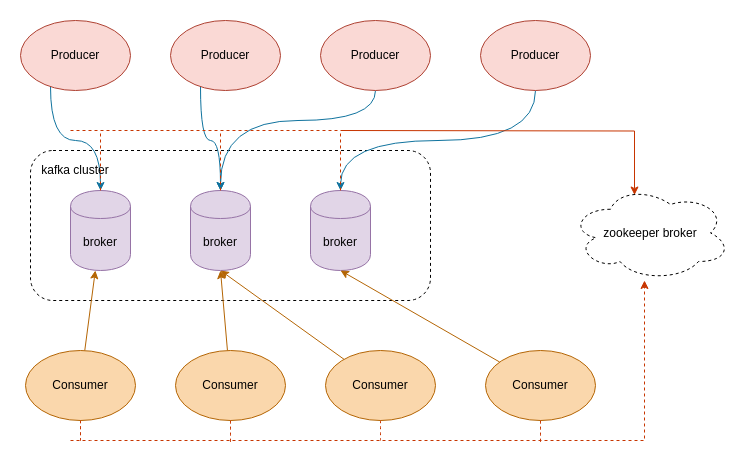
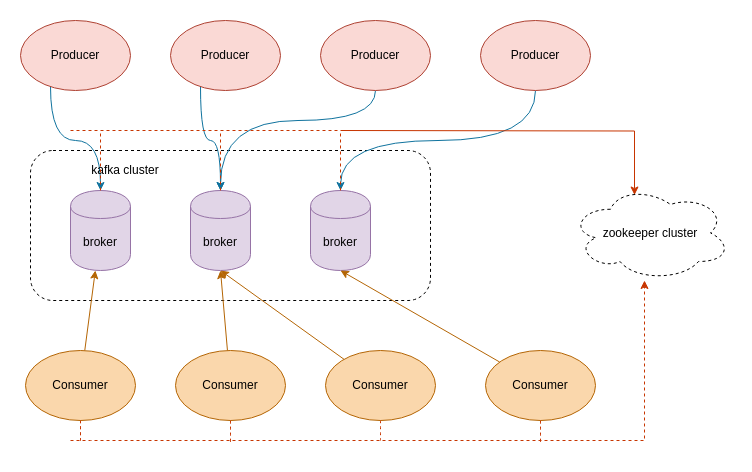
node "kafka cluster": moved (76, 171) -> (126, 171)
node "zookeeper broker": label "zookeeper broker" -> "zookeeper cluster"
